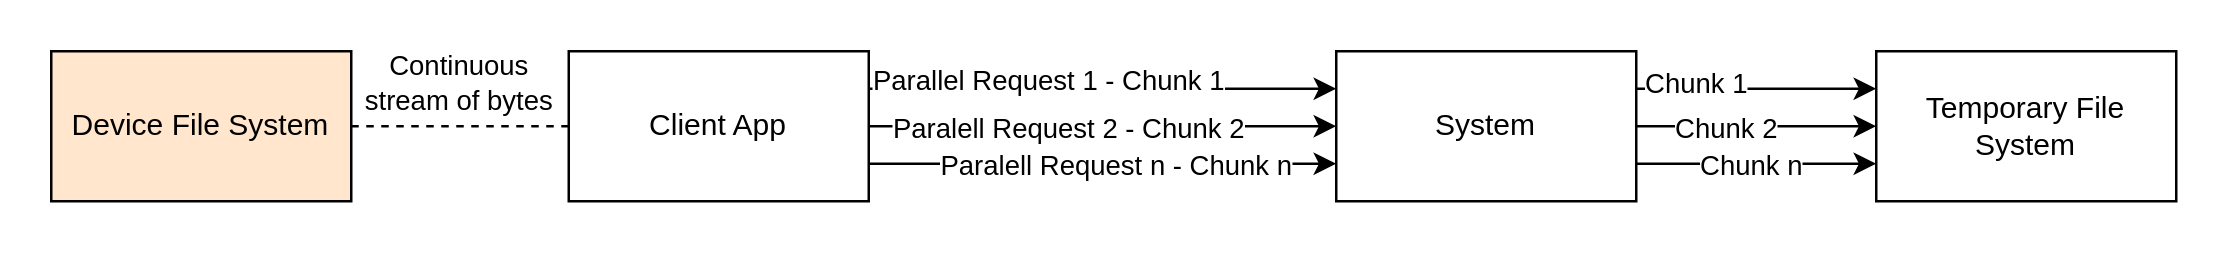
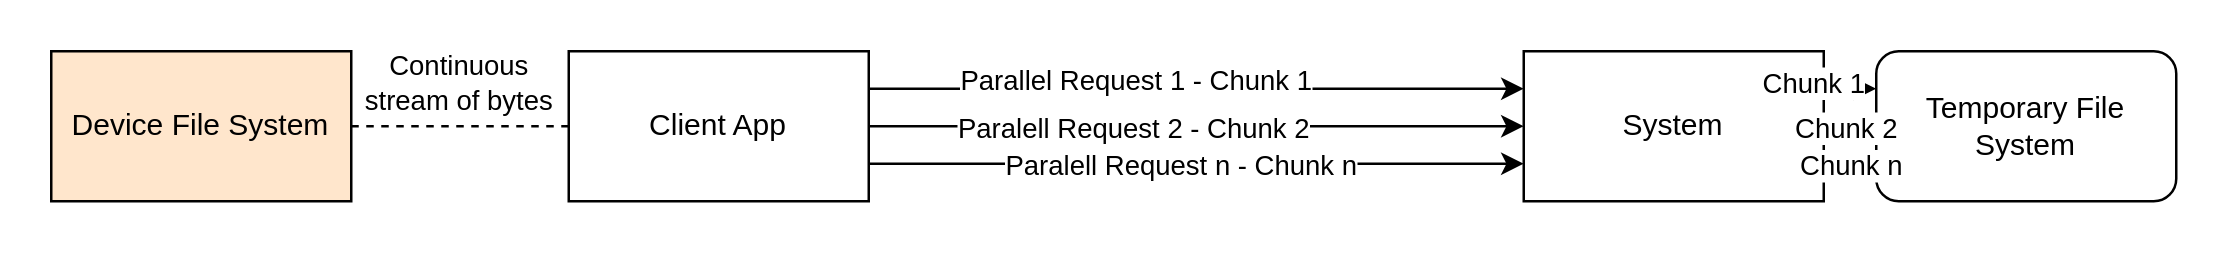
node "System": moved (1486, 126) -> (1674, 126)
node "Temporary File System": shape rectangle -> rounded rectangle
